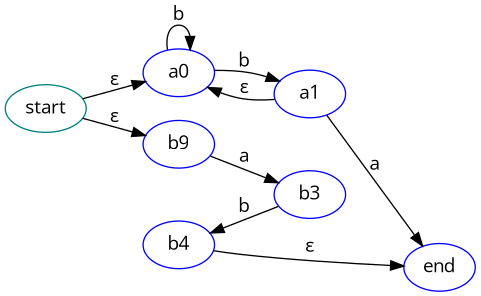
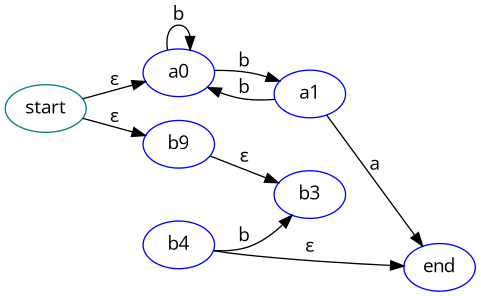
edge "a1" -> "a0": label "ε" -> "b"
edge "b9" -> "b3": label "a" -> "ε"
edge "b3" -> "b4": reversed
